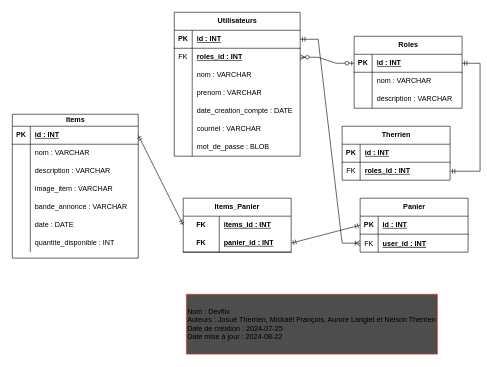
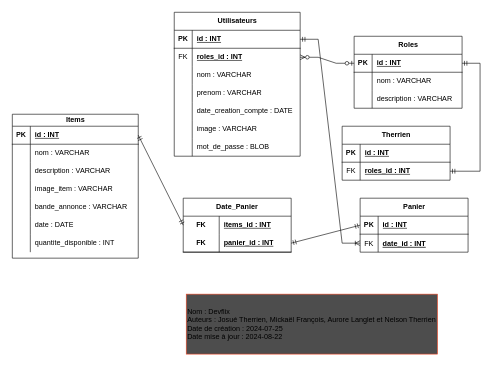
node "courriel : VARCHAR": label "courriel : VARCHAR" -> "image : VARCHAR"
node "Items_Panier": label "Items_Panier" -> "Date_Panier"
node "user_id : INT": label "user_id : INT" -> "date_id : INT"
